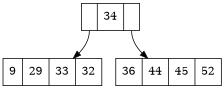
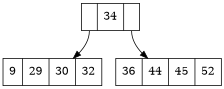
node "9": text "33" -> "30"
